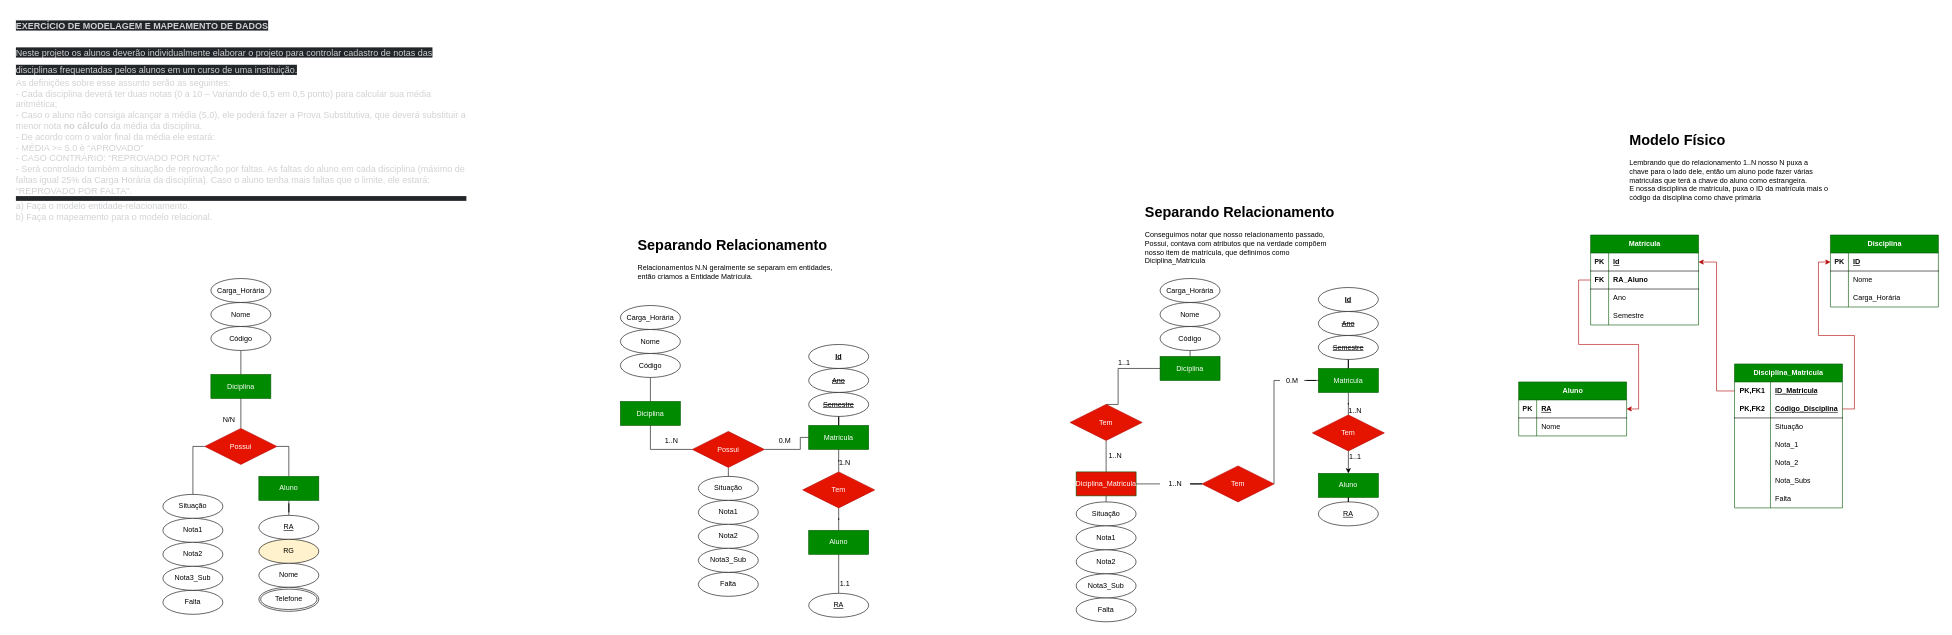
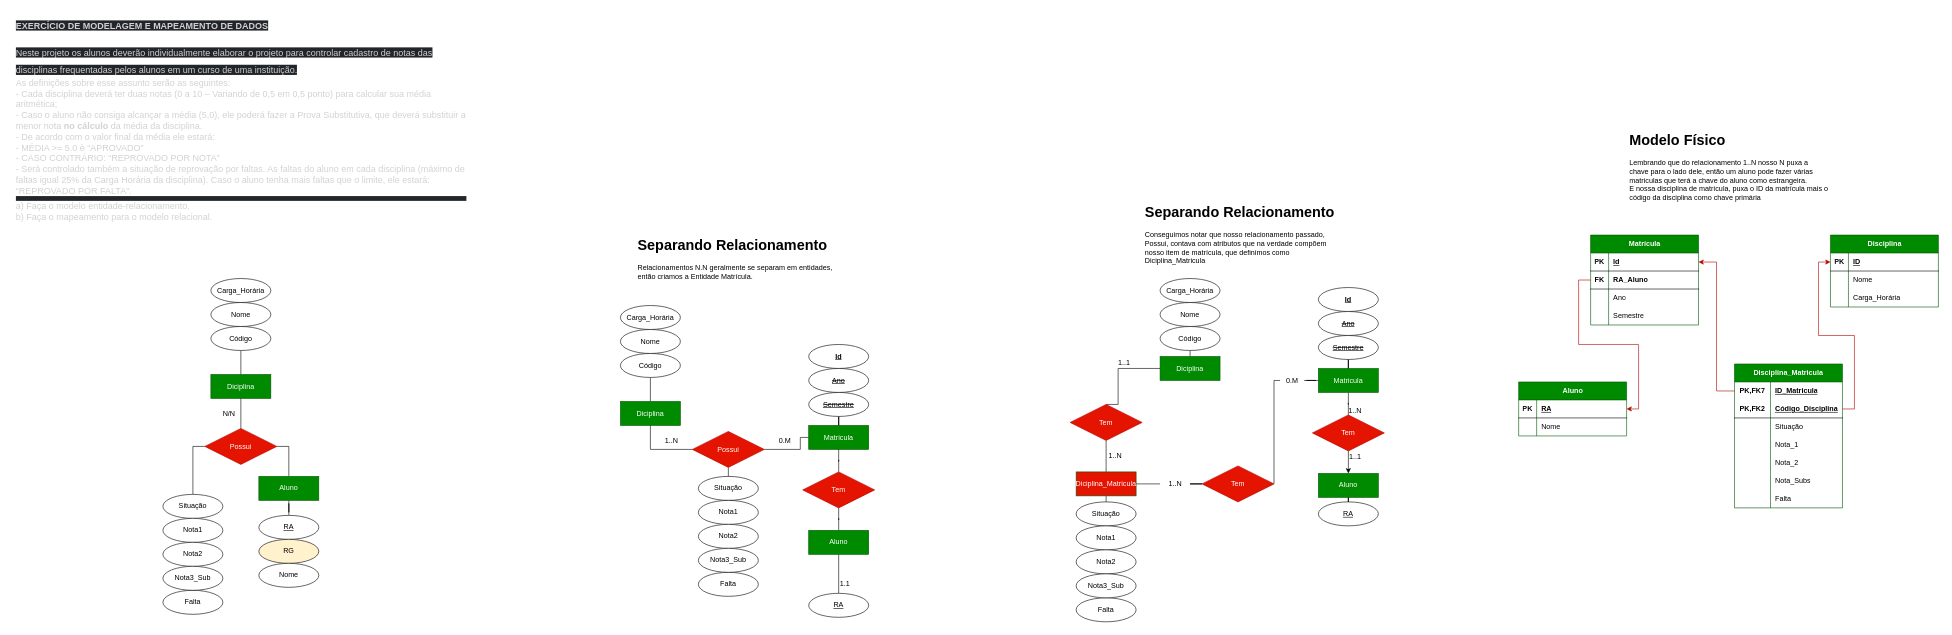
node "PK,FK1": label "PK,FK1" -> "PK,FK7"
node "N/N": moved (228, 420) -> (228, 414)
node "1.N": removed
node "Telefone": removed
